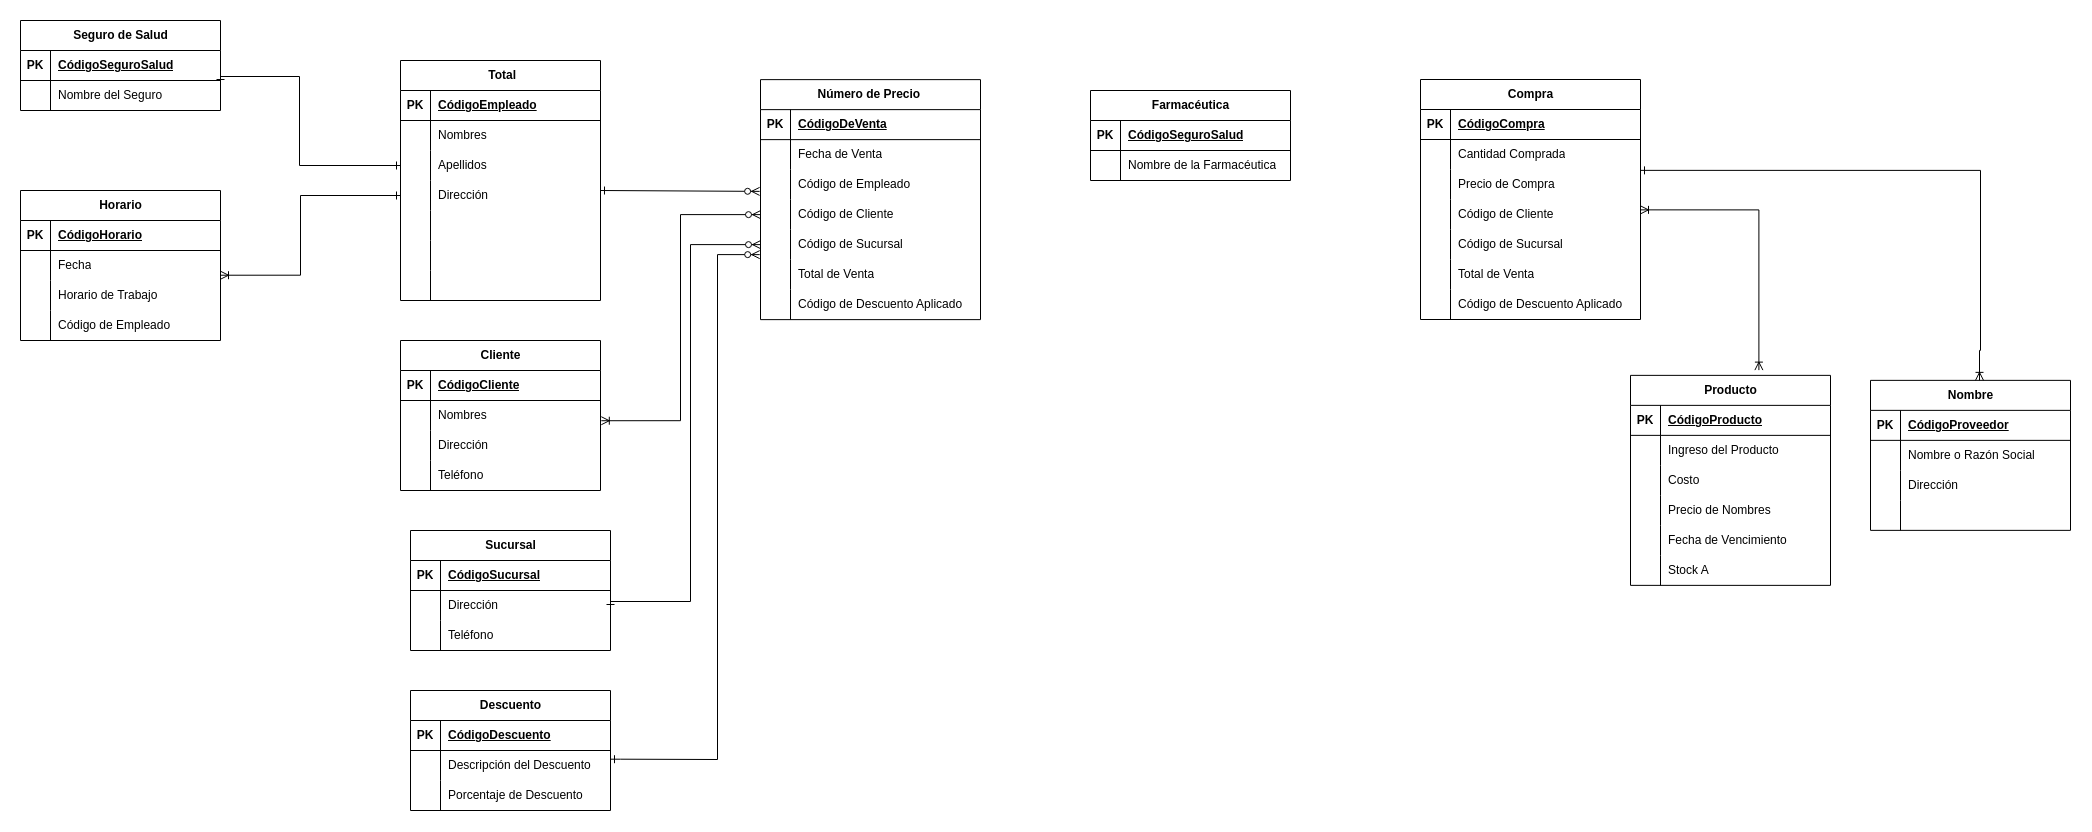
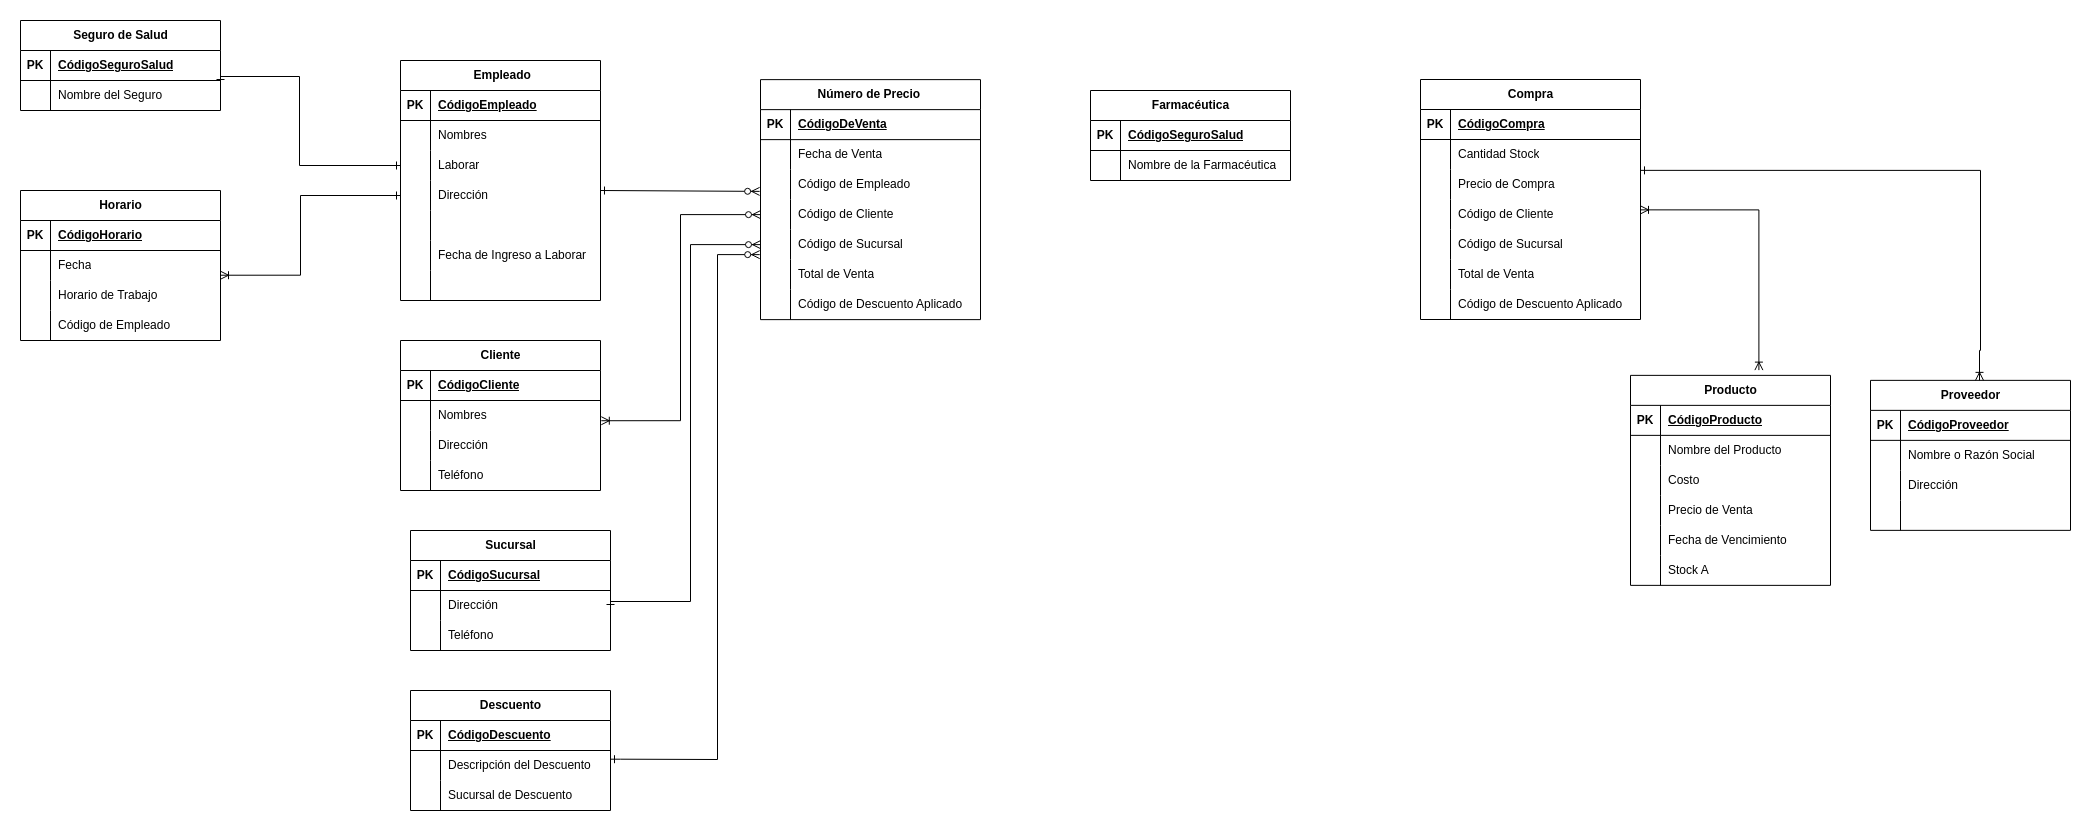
node "Total": label "Total" -> "Empleado"
node "Cantidad Comprada": label "Cantidad Comprada" -> "Cantidad Stock"
node "Apellidos": label "Apellidos" -> "Laborar"
node "Fecha de Ingreso a Laborar": added
node "Nombre": label "Nombre" -> "Proveedor"
node "Ingreso del Producto": label "Ingreso del Producto" -> "Nombre del Producto"
node "Precio de Nombres": label "Precio de Nombres" -> "Precio de Venta"
node "Porcentaje de Descuento": label "Porcentaje de Descuento" -> "Sucursal de Descuento"
